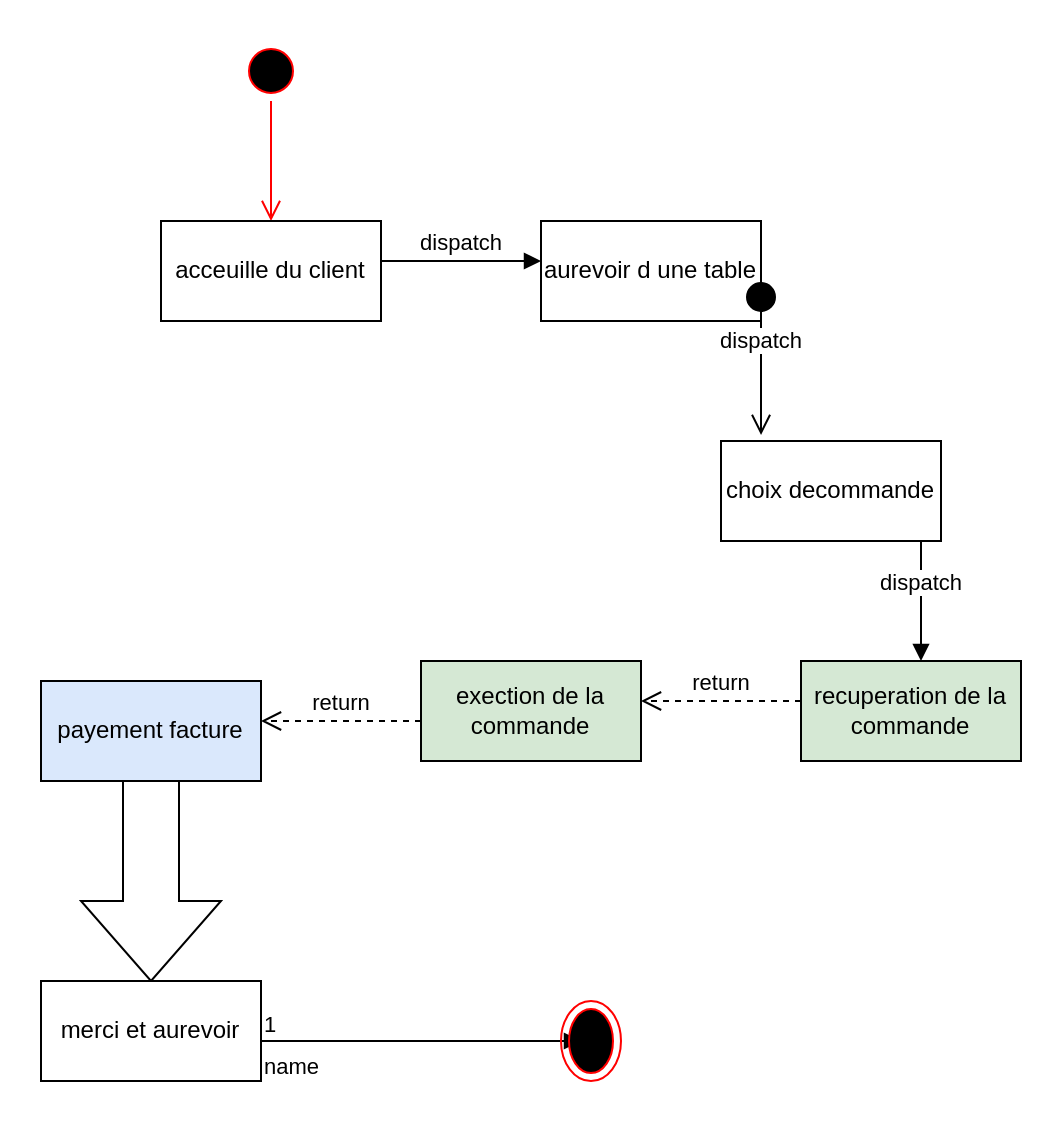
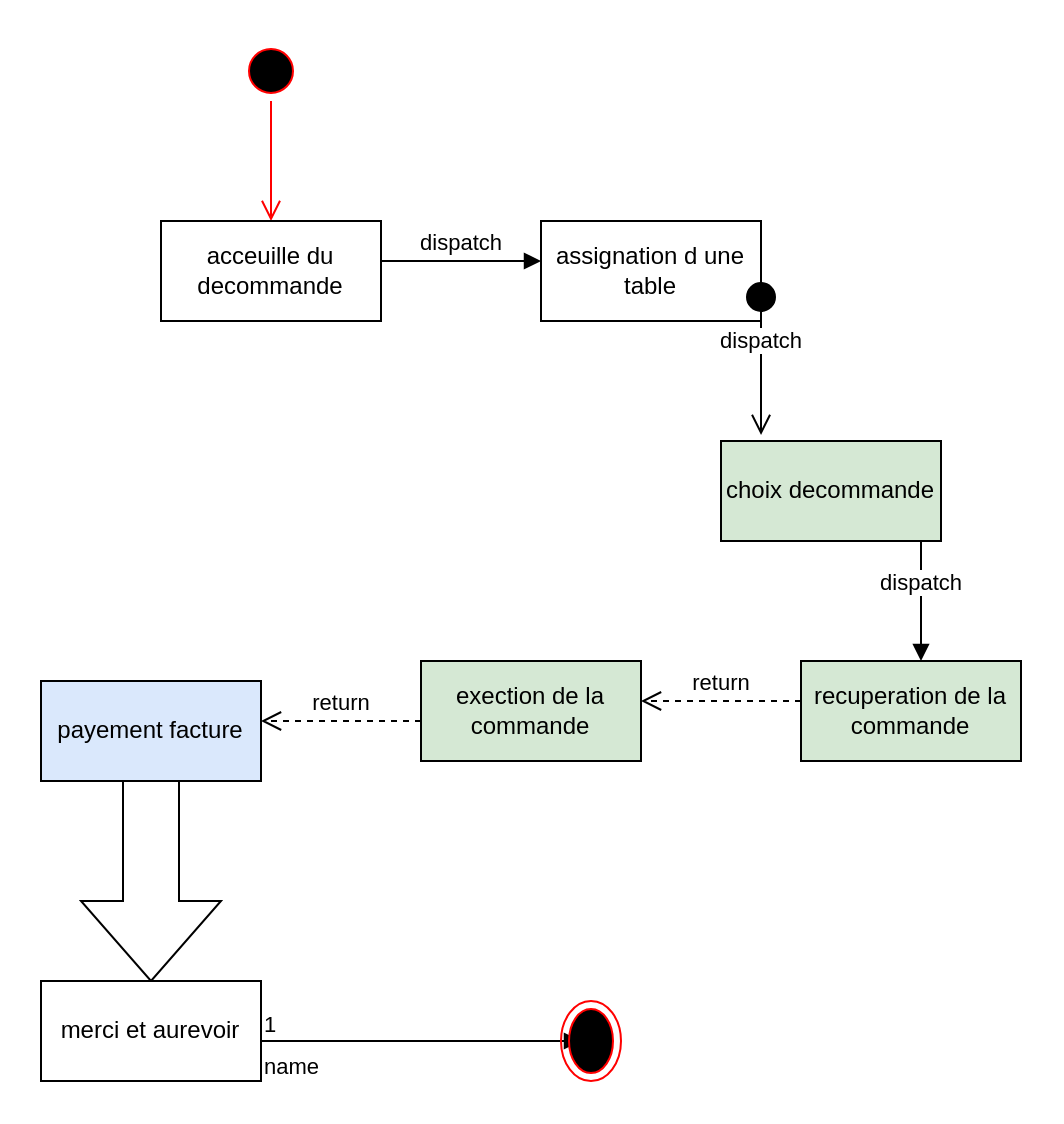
node "acceuille du client": label "acceuille du client" -> "acceuille du decommande"
node "aurevoir d une table": label "aurevoir d une table" -> "assignation d une table"
node "choix decommande": fillcolor #ffffff -> #d5e8d4
